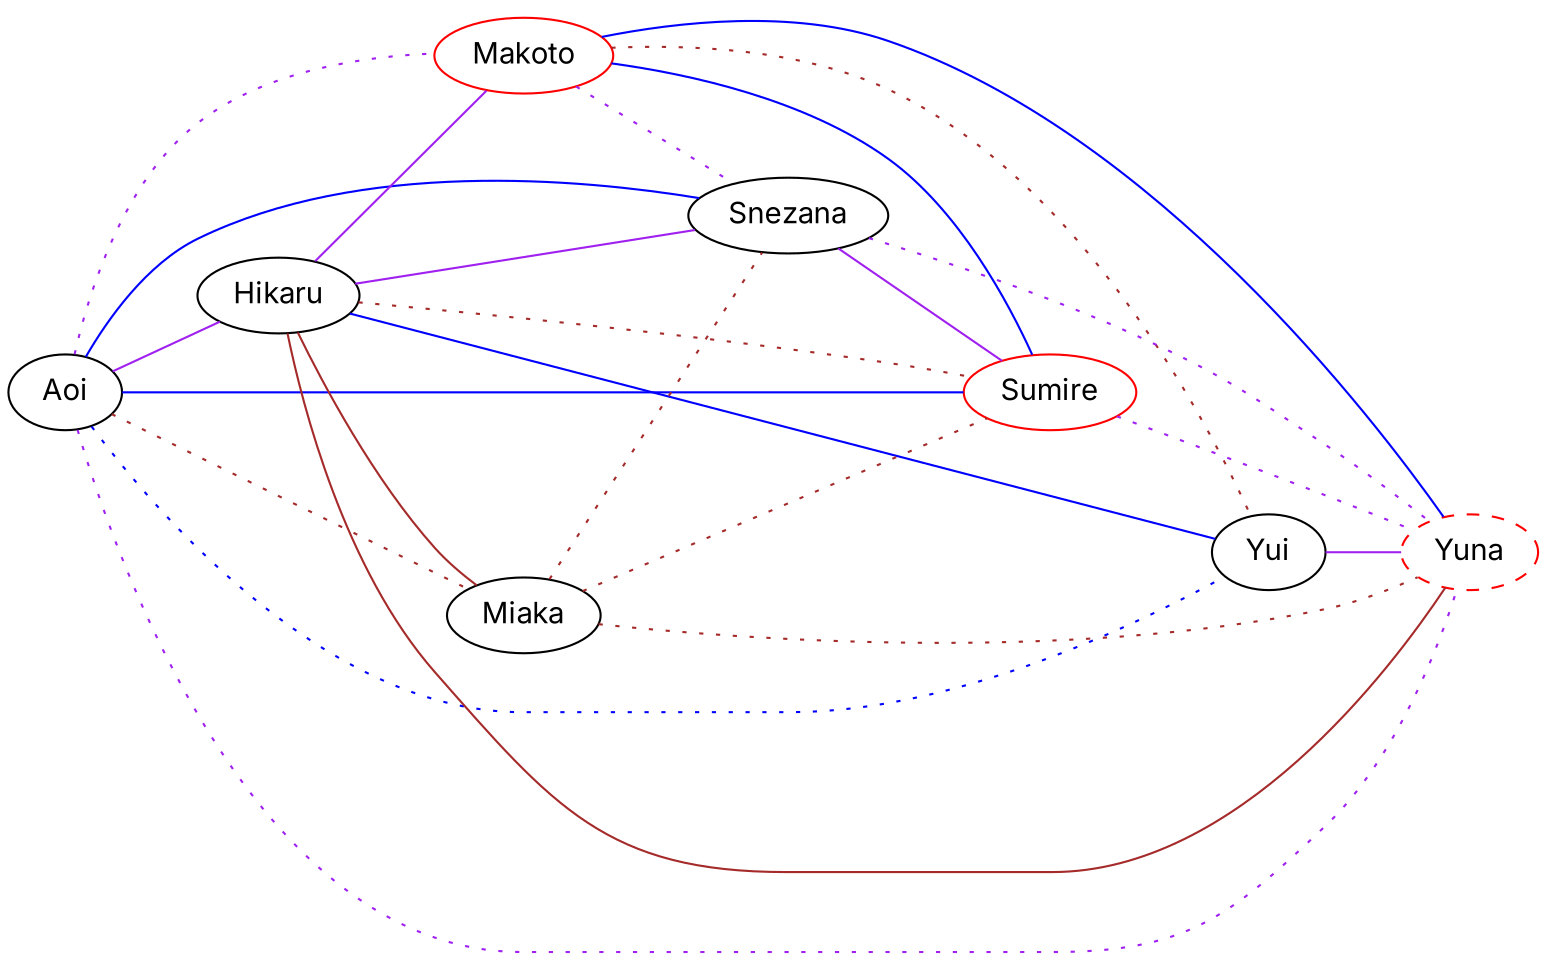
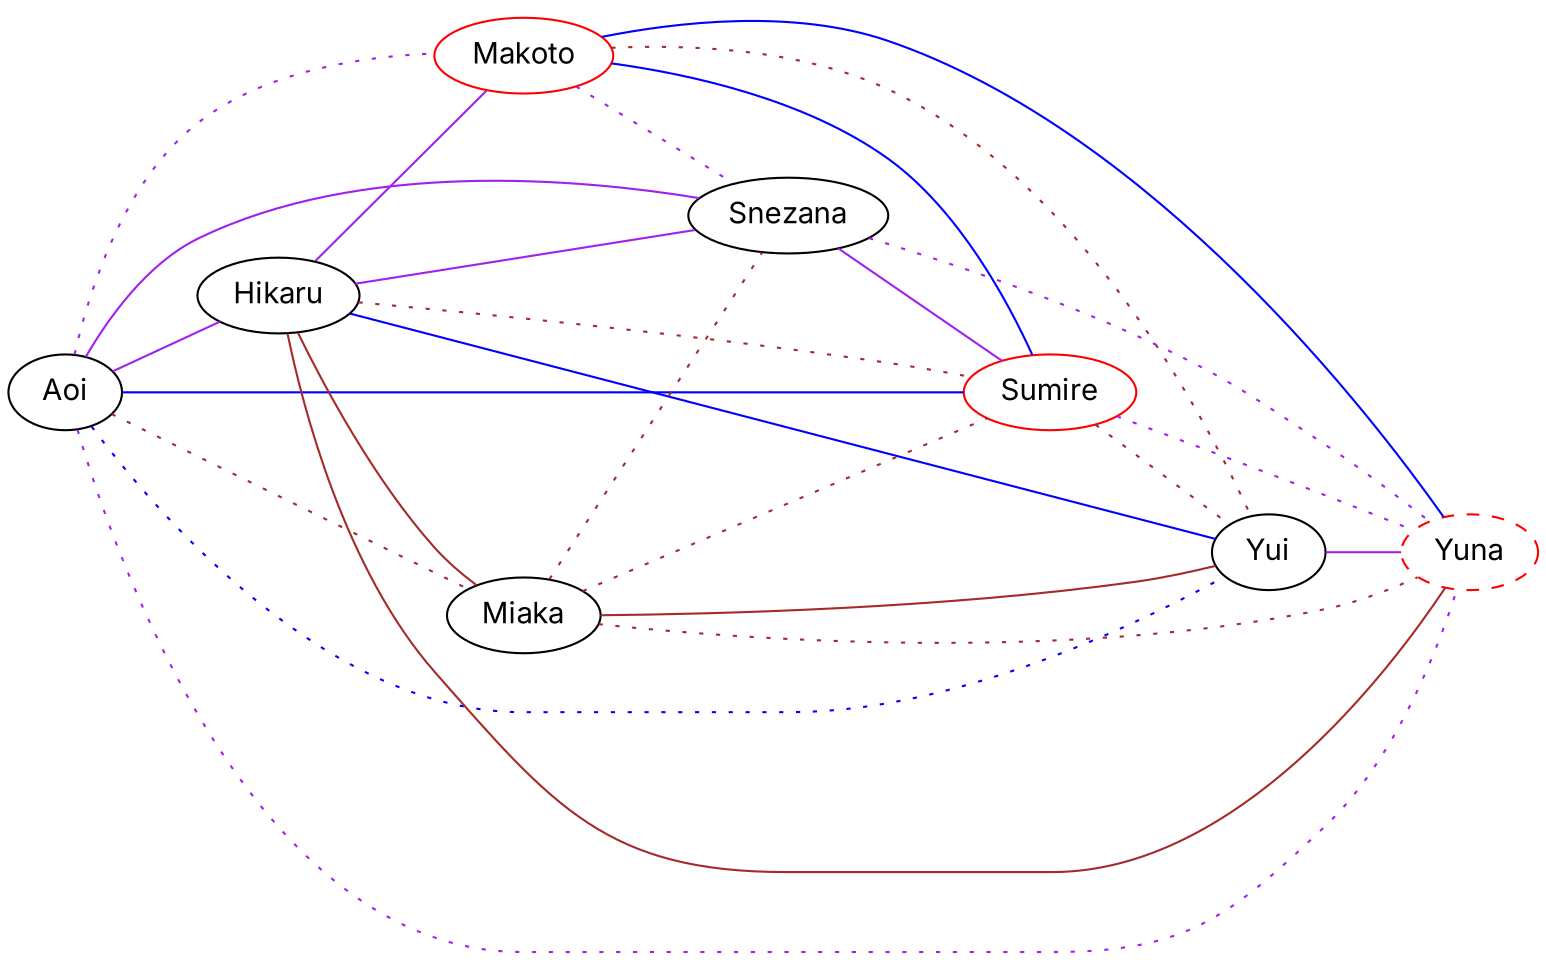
edge "Snezana" -- "Aoi": color blue -> purple
edge "Sumire" -- "Yui": added
edge "Yui" -- "Miaka": added
